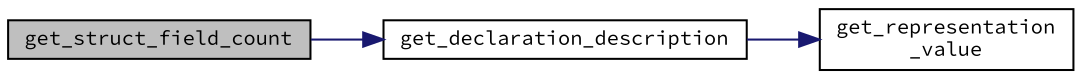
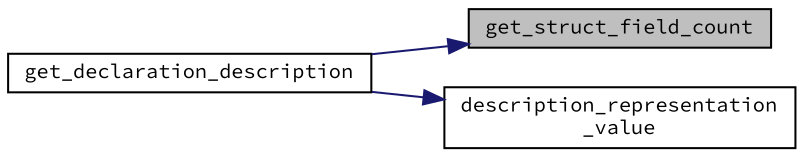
edge "get_struct_field_count" -> "get_declaration_description": reversed
node "get_representation _value": label "get_representation _value" -> "description_representation _value"
